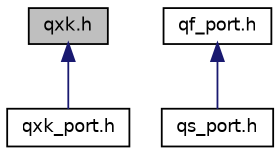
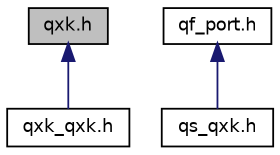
node "qxk_port.h": label "qxk_port.h" -> "qxk_qxk.h"
node "qs_port.h": label "qs_port.h" -> "qs_qxk.h"
